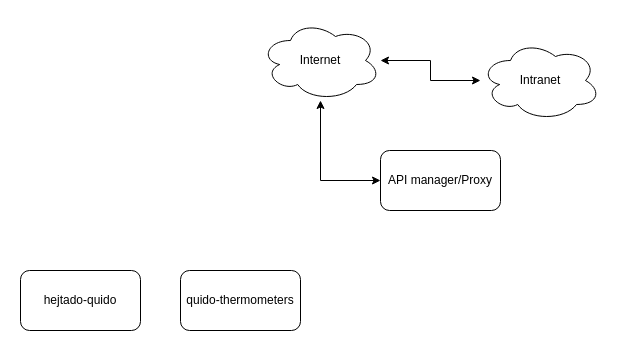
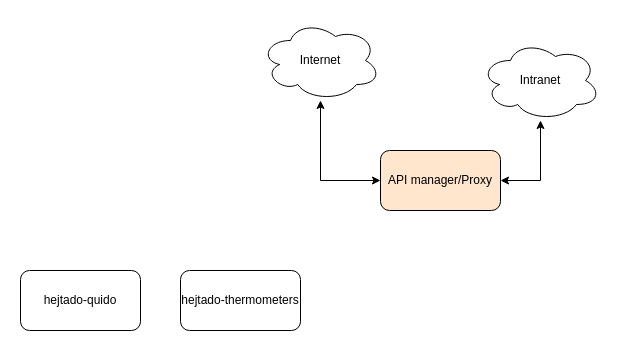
edge "Internet" -- "Intranet": now "API manager/Proxy" -- "Intranet"
node "API manager/Proxy": fillcolor #ffffff -> #ffe6cc
node "quido-thermometers": label "quido-thermometers" -> "hejtado-thermometers"
